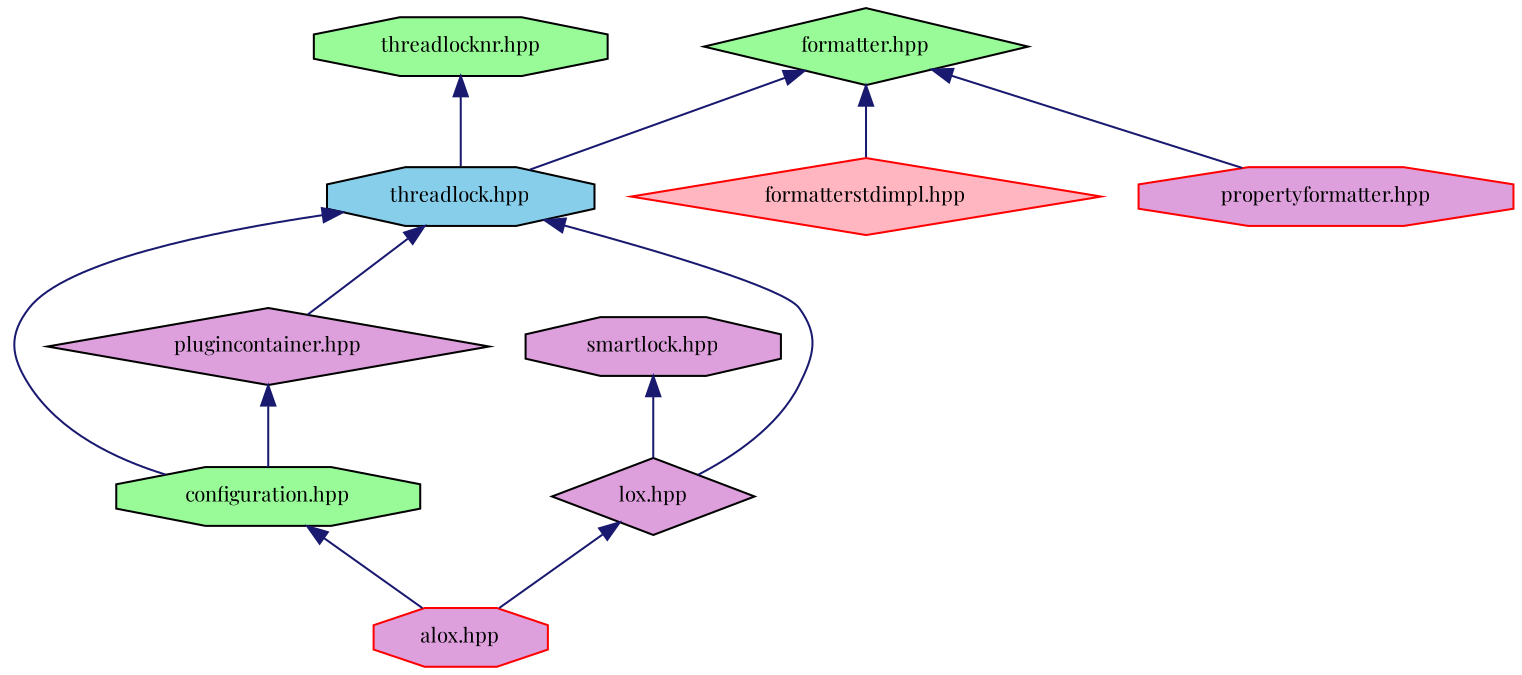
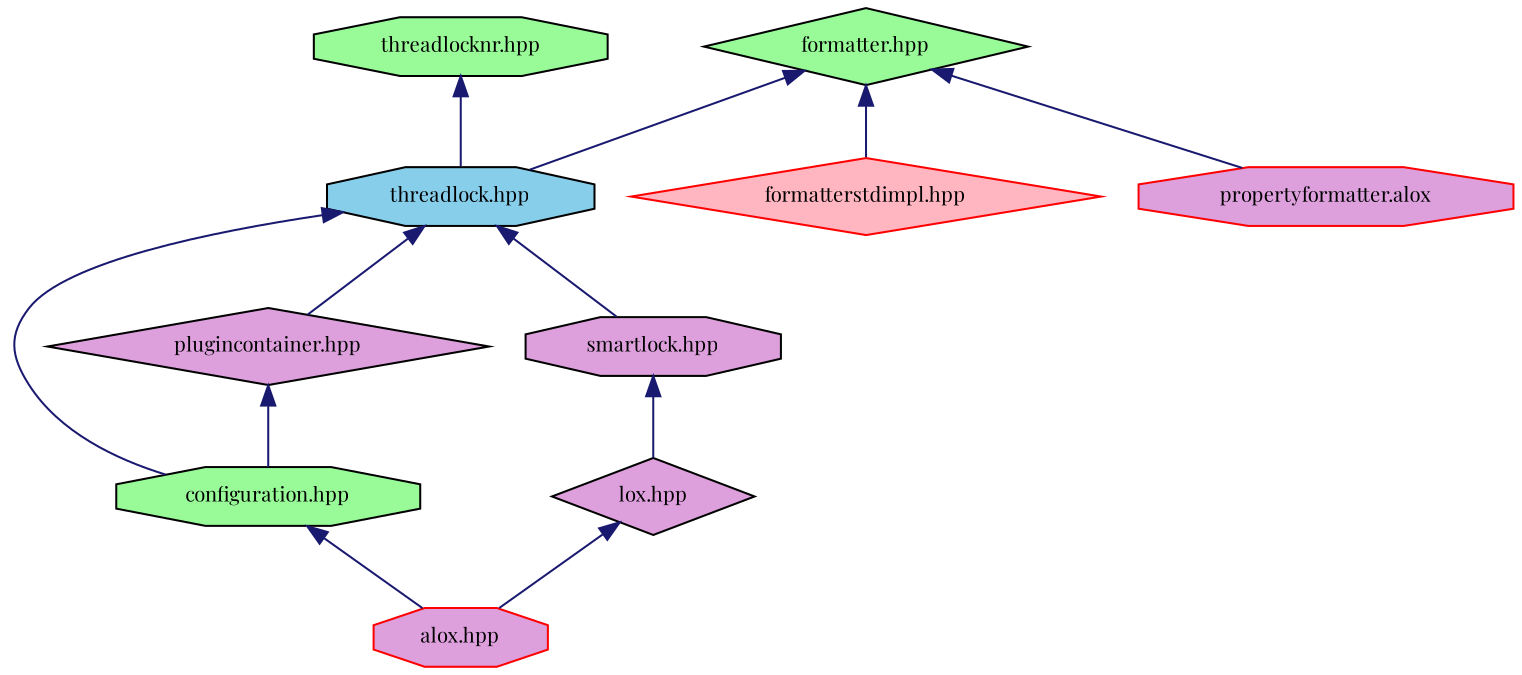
node "propertyformatter.hpp": label "propertyformatter.hpp" -> "propertyformatter.alox"
edge "lox.hpp" -> "threadlock.hpp": now "smartlock.hpp" -> "threadlock.hpp"
